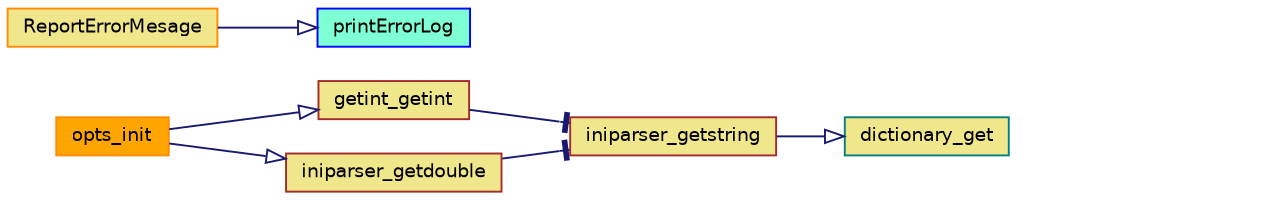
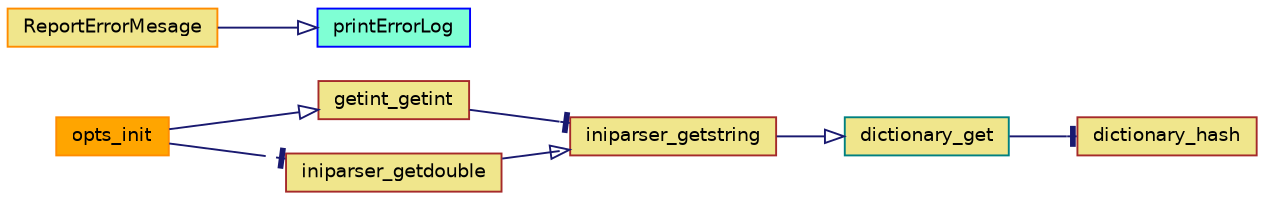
node "dictionary_hash": added
edge "opts_init" -> "iniparser_getdouble": arrowhead onormal -> tee
edge "iniparser_getdouble" -> "iniparser_getstring": arrowhead tee -> onormal
